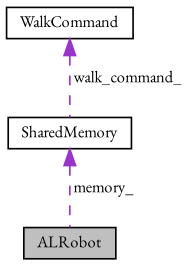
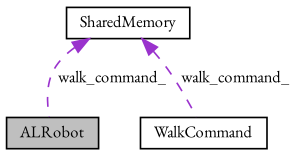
edge "SharedMemory" -> "WalkCommand": reversed
edge "ALRobot" -> "SharedMemory": label " memory_" -> " walk_command_"
